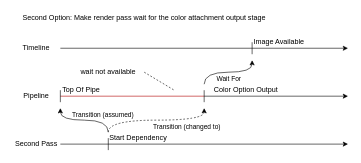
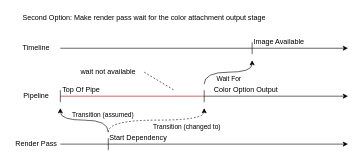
node "Second Pass": label "Second Pass" -> "Render Pass"
